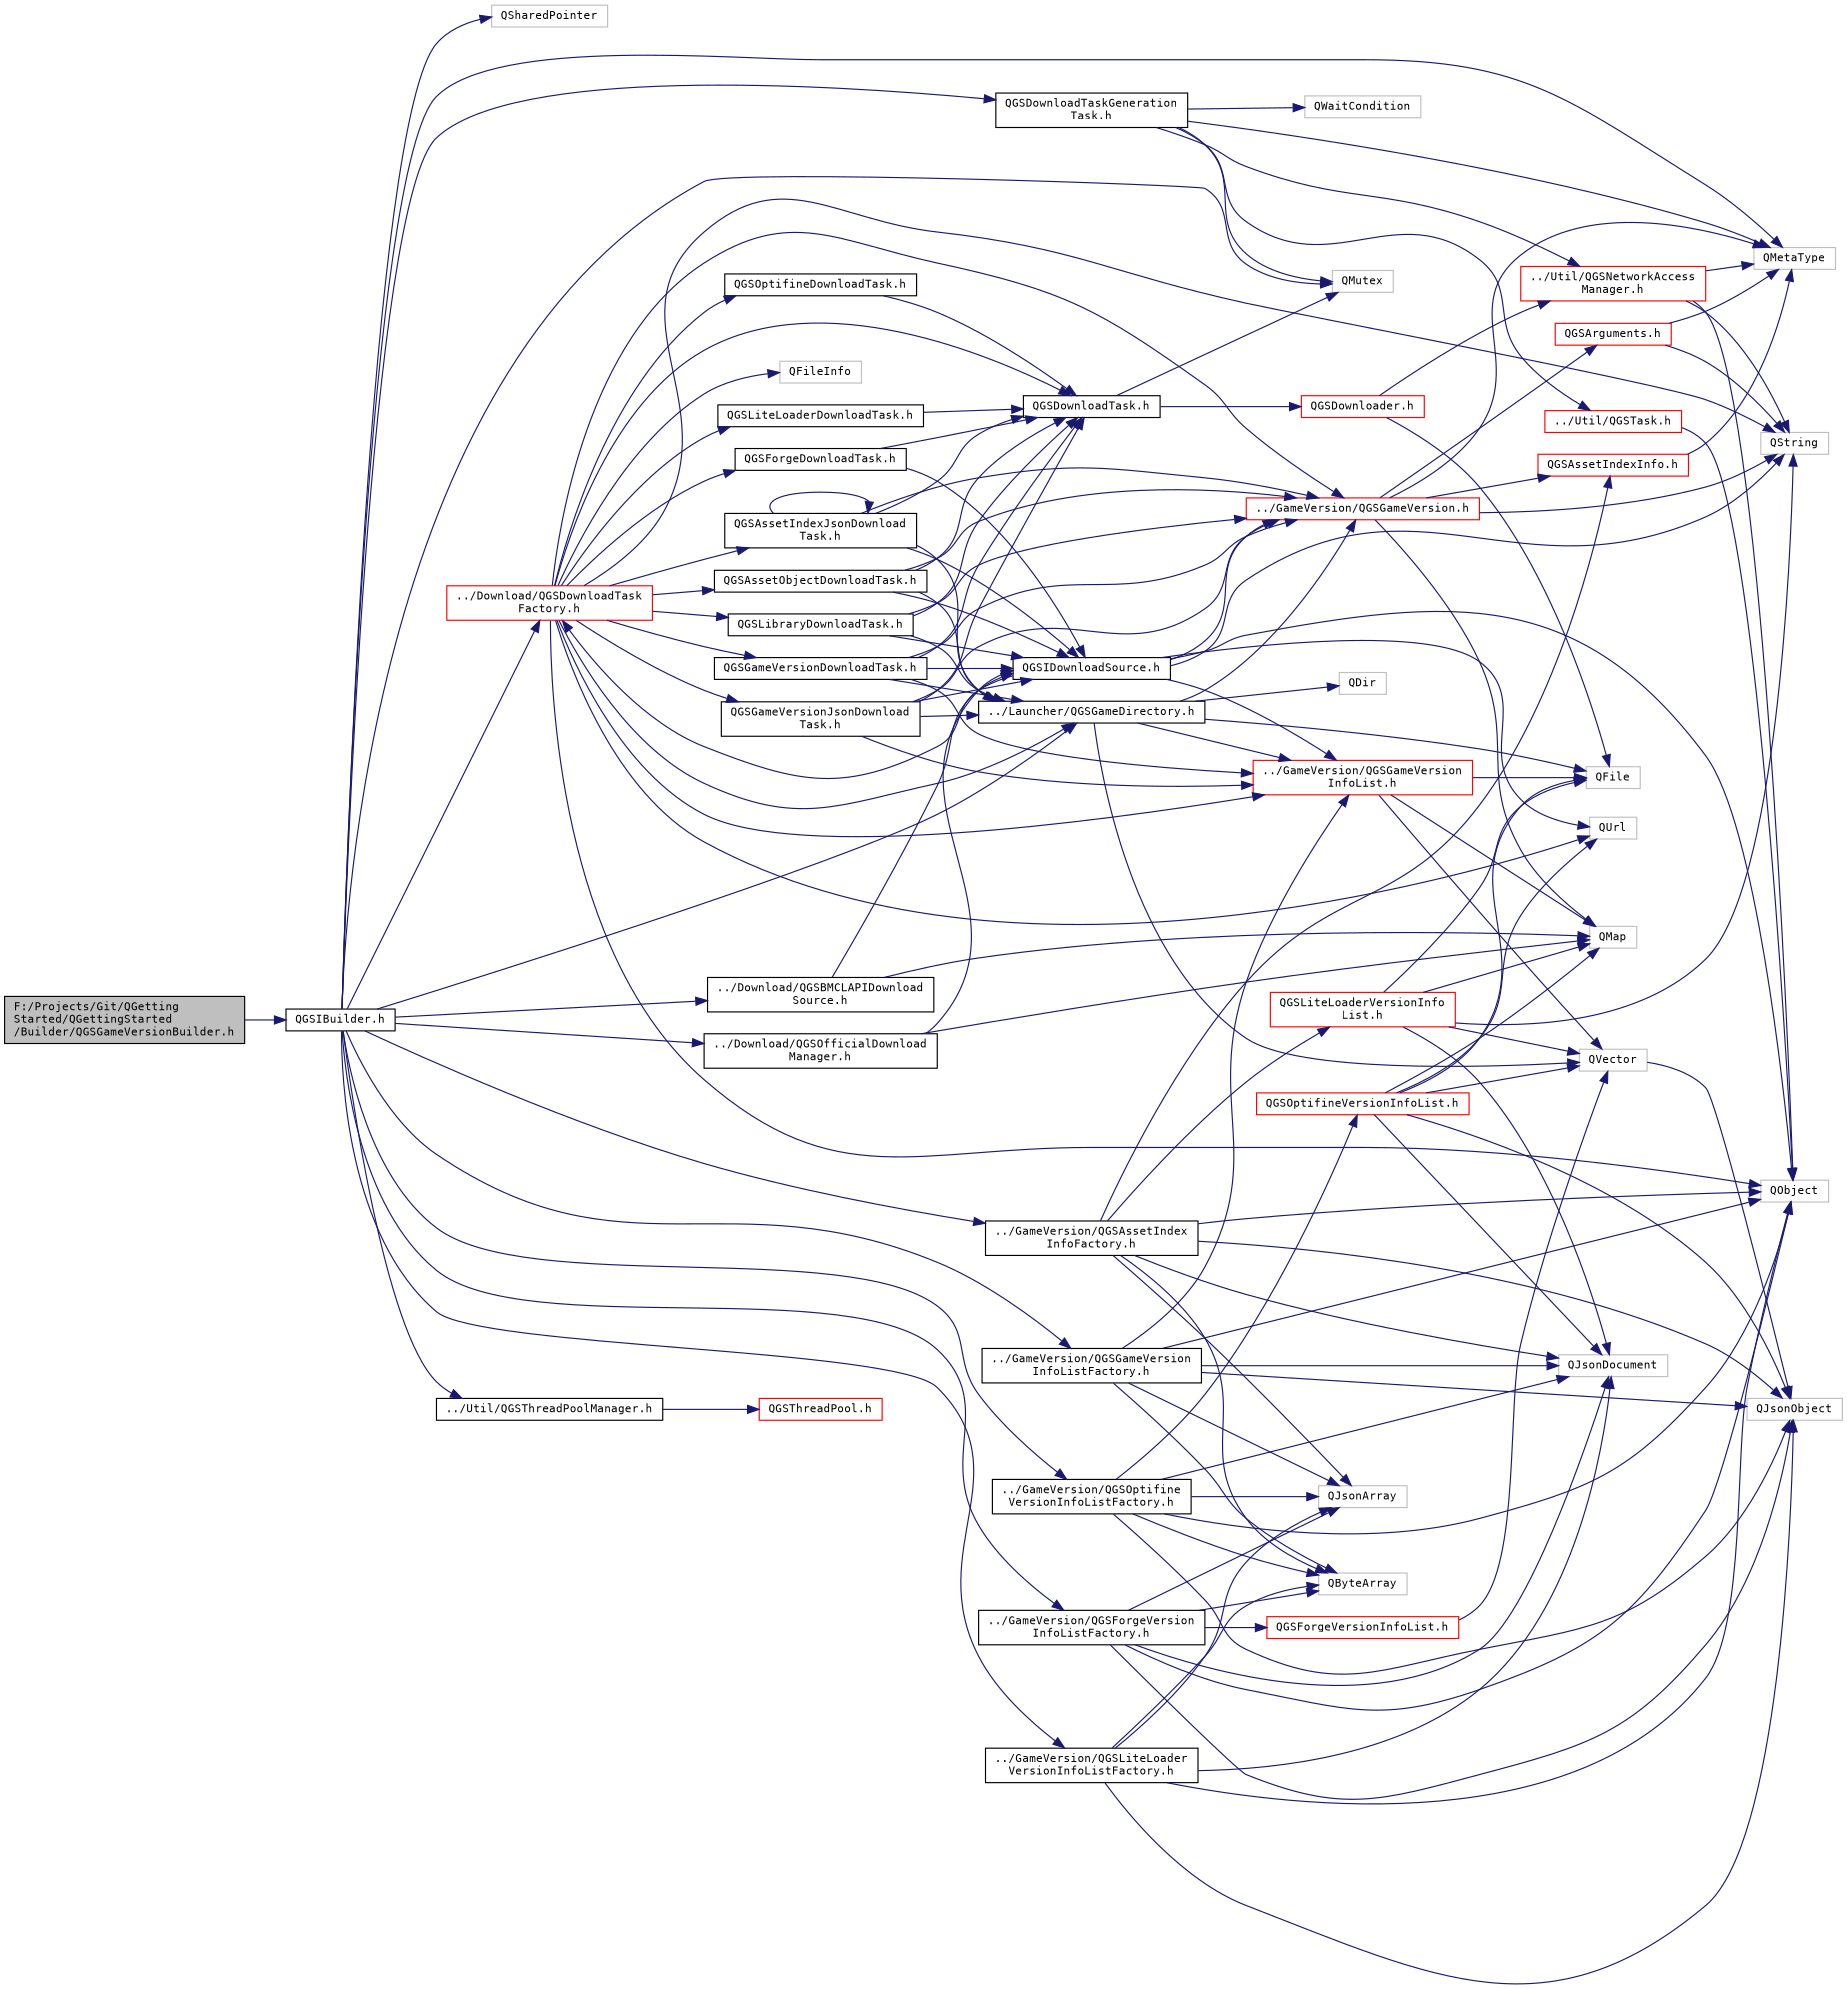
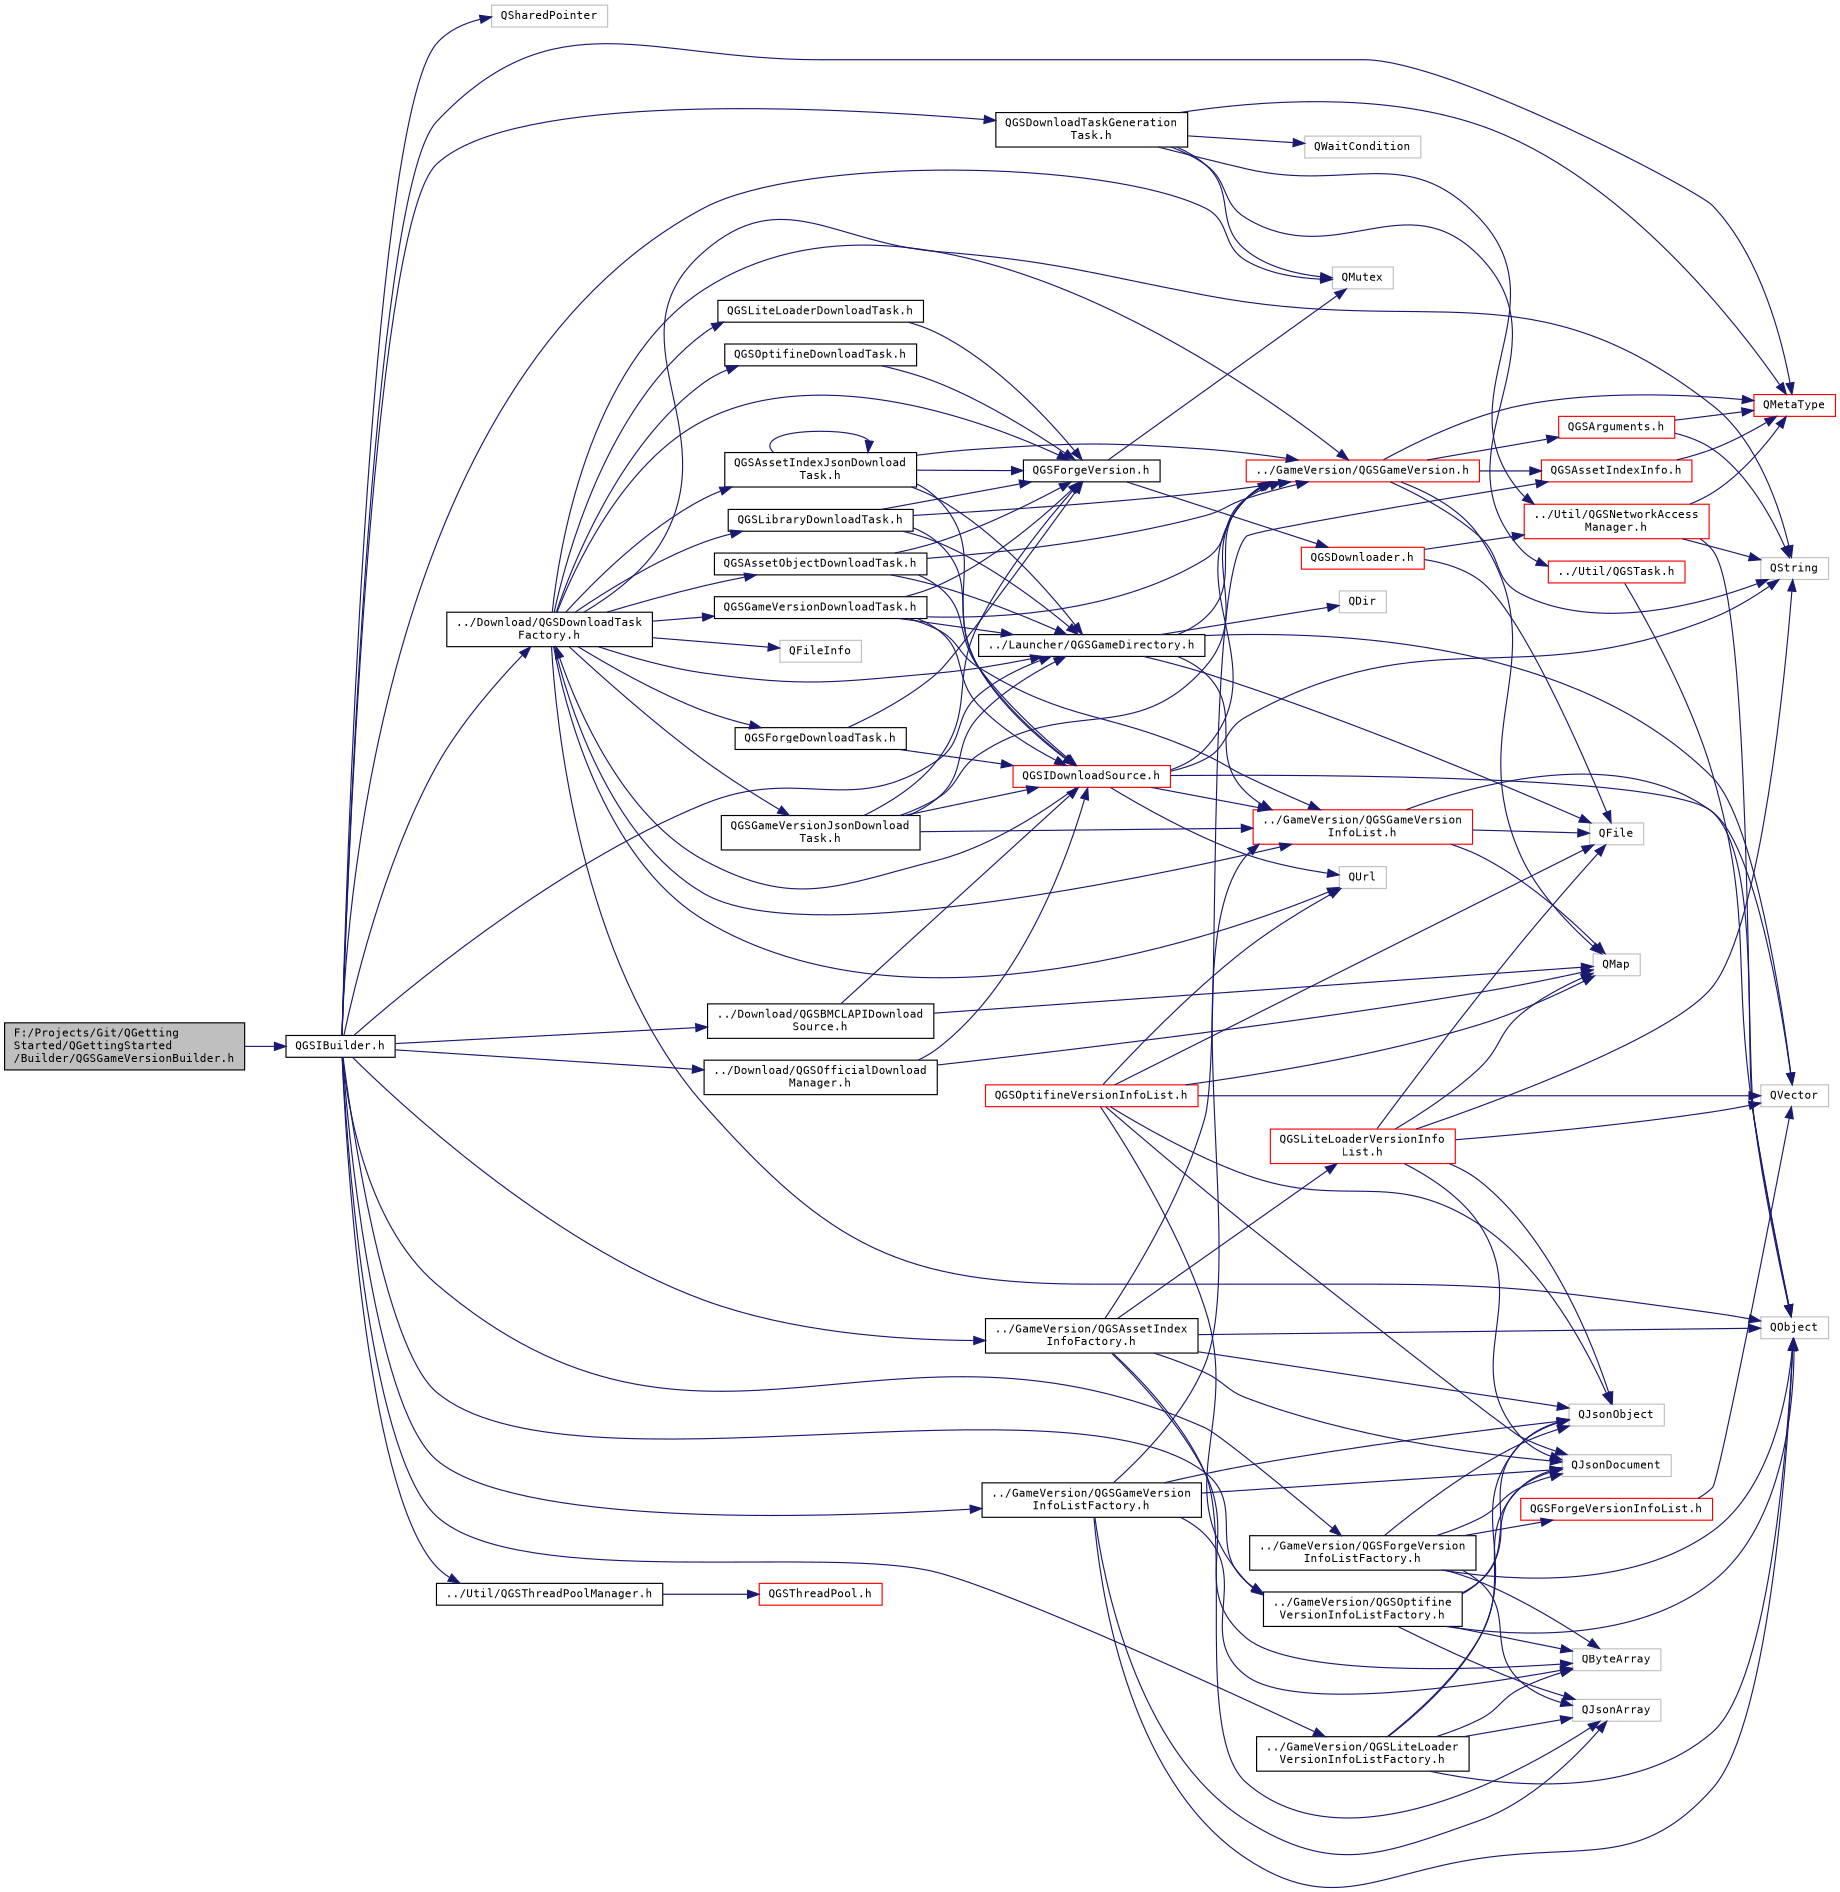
node "QMetaType": color grey75 -> red
node "QGSDownloadTask.h": label "QGSDownloadTask.h" -> "QGSForgeVersion.h"
node "../Download/QGSDownloadTask Factory.h": color red -> black
node "QGSIDownloadSource.h": color black -> red
edge "QVector" -> "QJsonObject": now "QGSLiteLoaderVersionInfo List.h" -> "QJsonObject"
edge "../GameVersion/QGSOptifine VersionInfoListFactory.h" -> "QGSOptifineVersionInfoList.h": reversed
